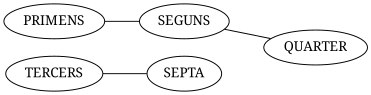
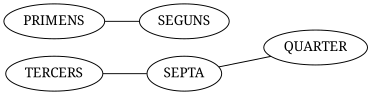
edge "SEGUNS" -- "QUARTER": now "SEPTA" -- "QUARTER"
